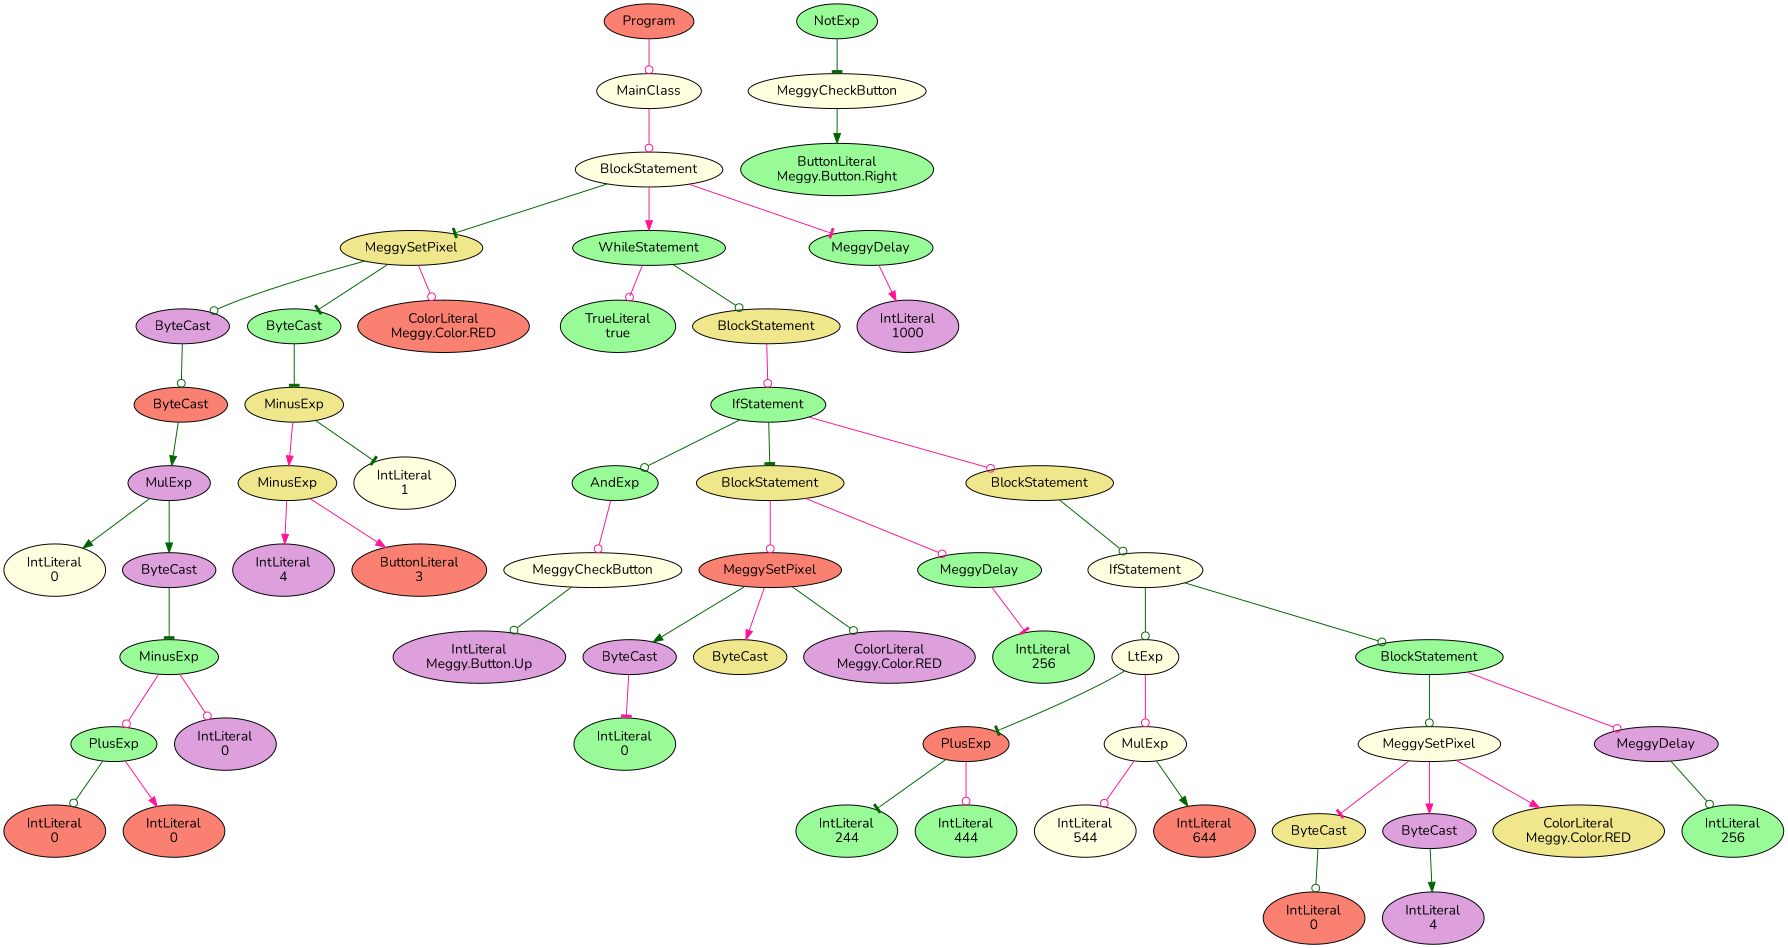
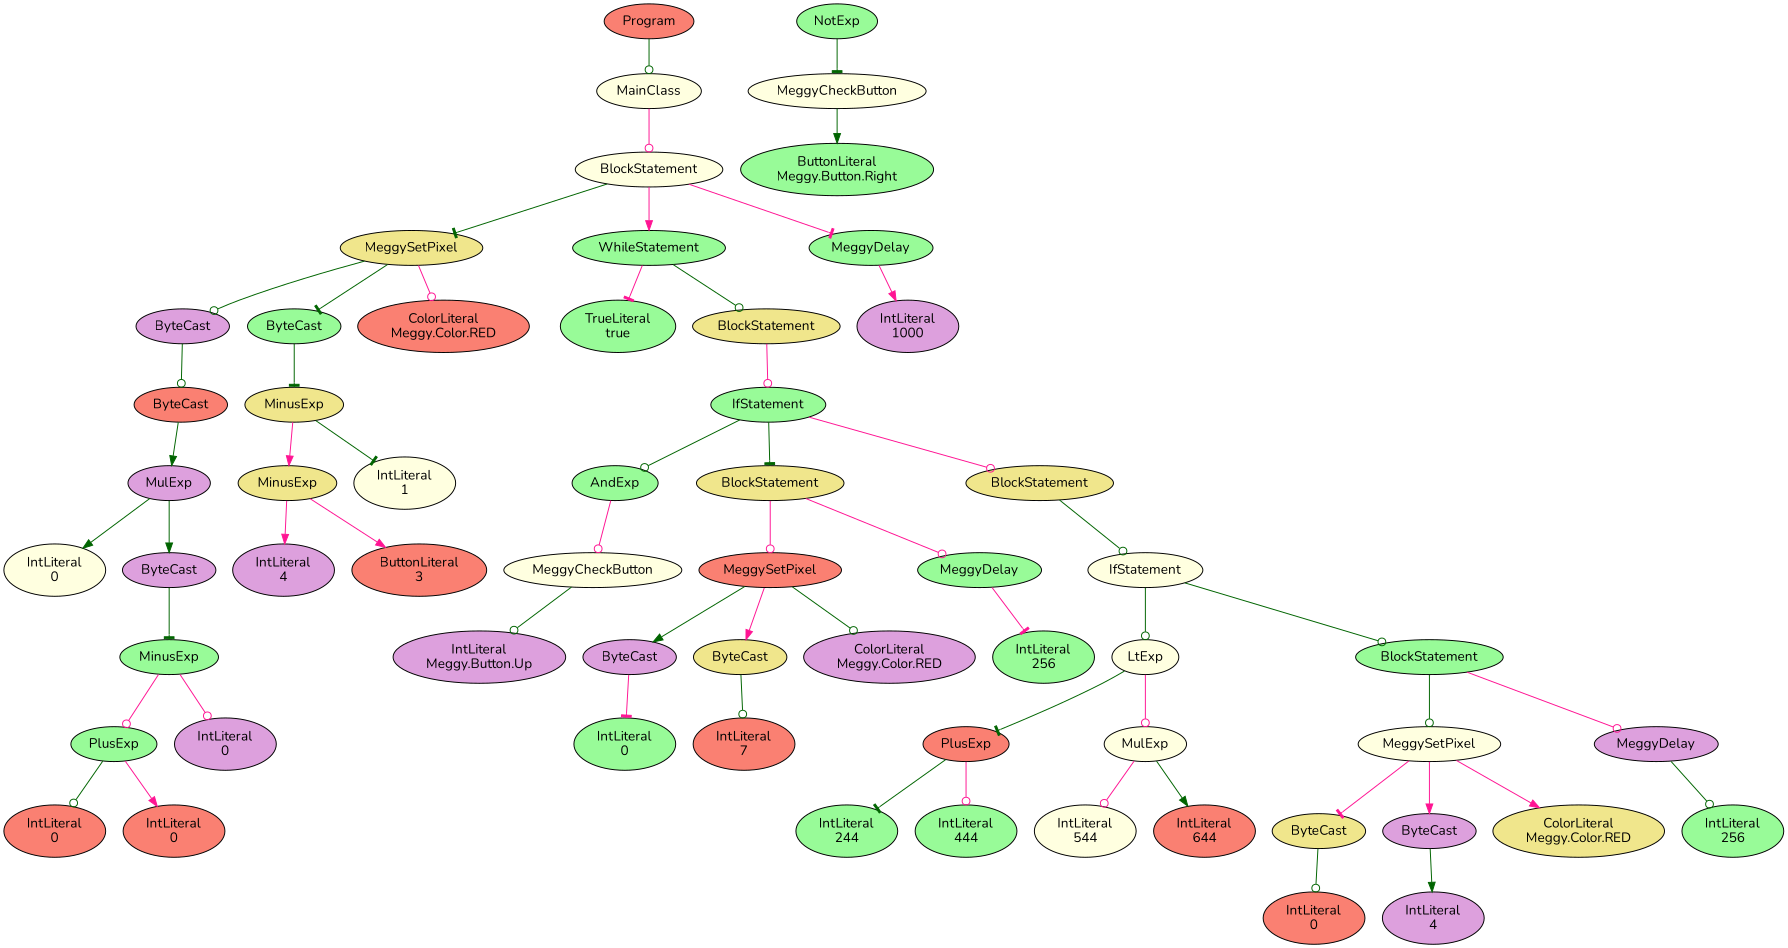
edge "Program" -> "MainClass": color deeppink -> darkgreen
edge "WhileStatement" -> "TrueLiteral true": arrowhead odot -> tee
node "IntLiteral 7": added
